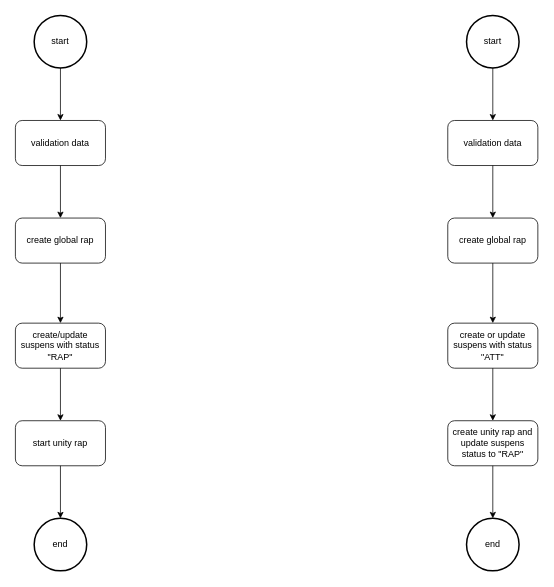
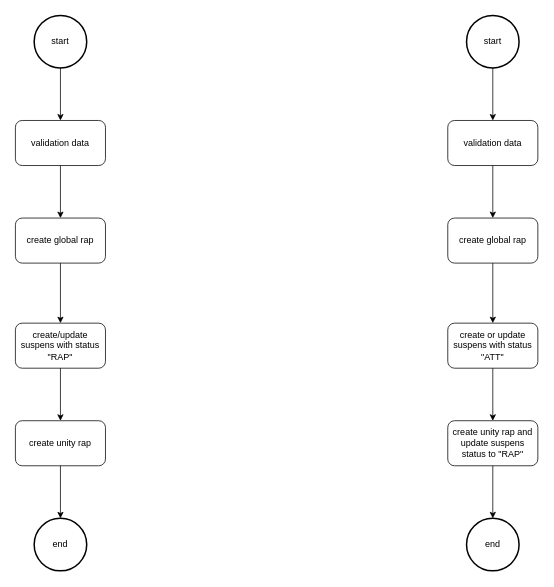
node "start unity rap": label "start unity rap" -> "create unity rap"
